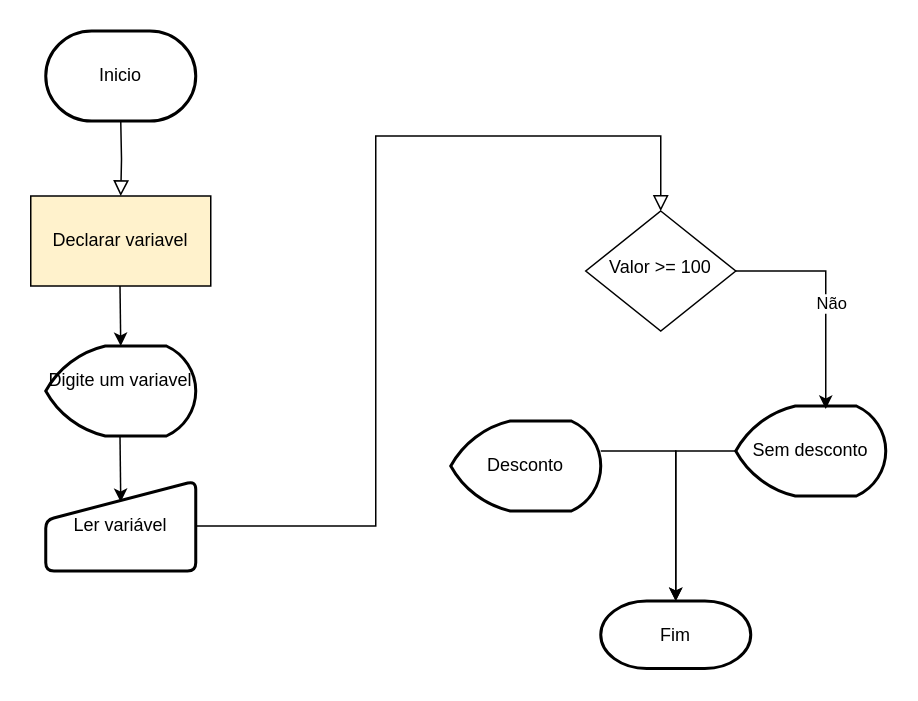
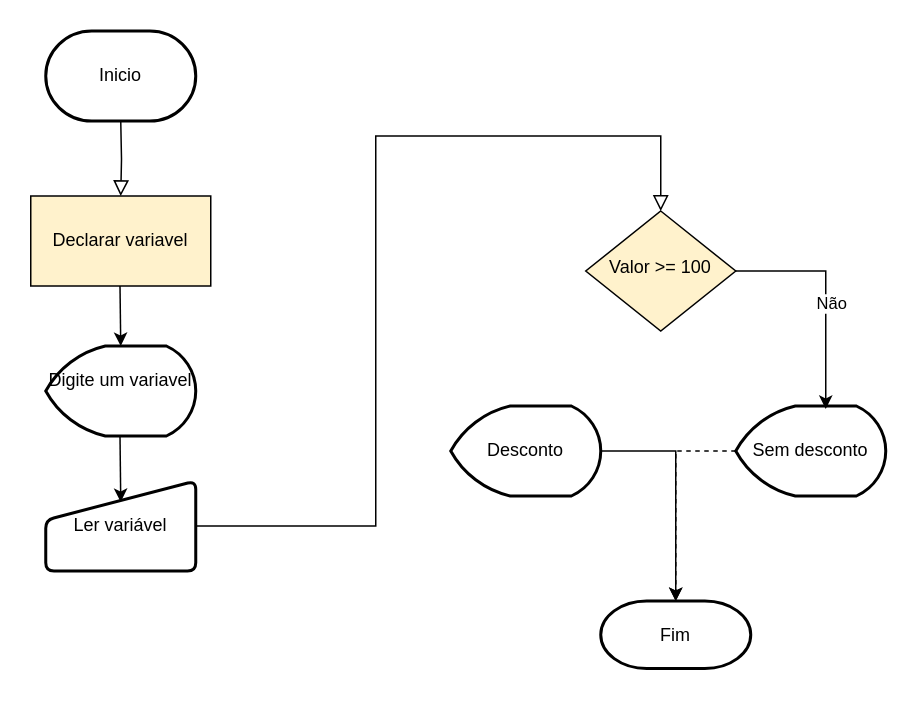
node "Valor >= 100": fillcolor #ffffff -> #fff2cc
edge "Sem desconto" -> "Fim": style solid -> dashed
node "Desconto": moved (526, 466) -> (526, 451)
